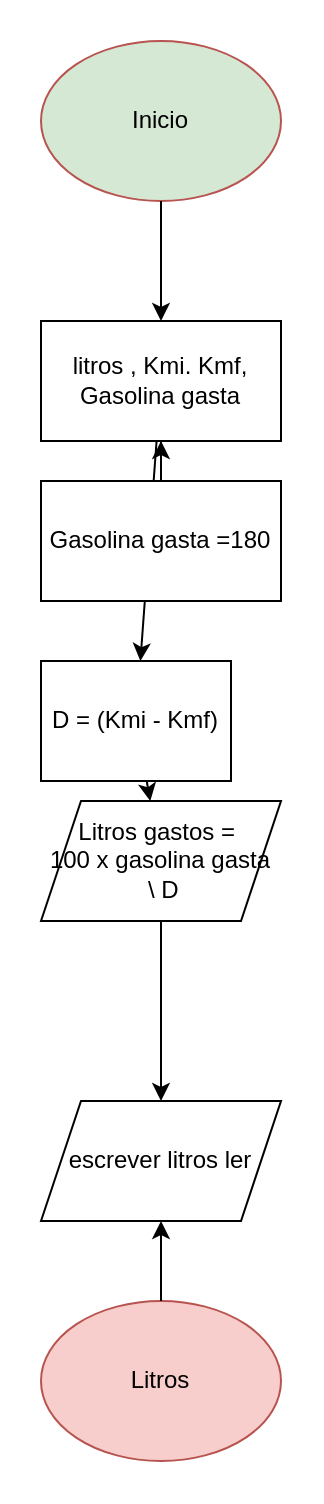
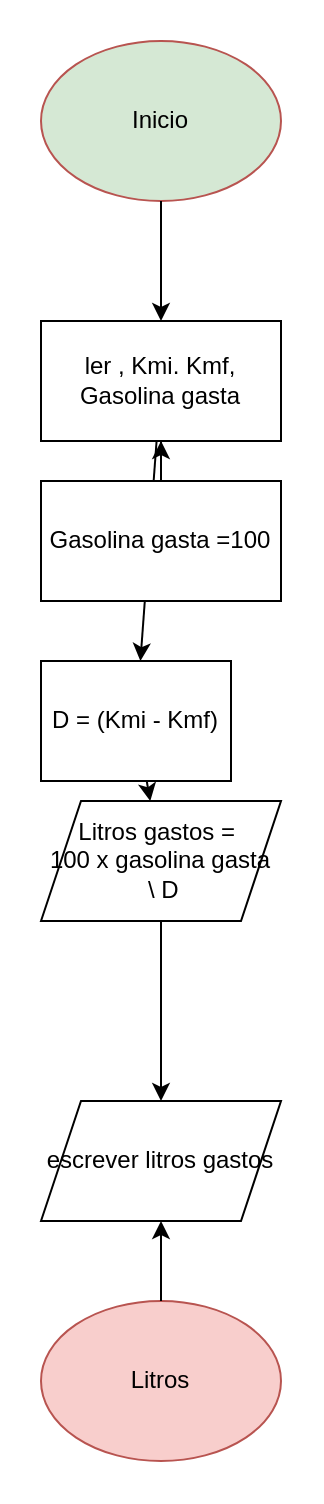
node "litros , Kmi. Kmf, Gasolina gasta": label "litros , Kmi. Kmf, Gasolina gasta" -> "ler , Kmi. Kmf, Gasolina gasta"
node "Gasolina gasta =180": label "Gasolina gasta =180" -> "Gasolina gasta =100"
node "escrever litros ler": label "escrever litros ler" -> "escrever litros gastos"
